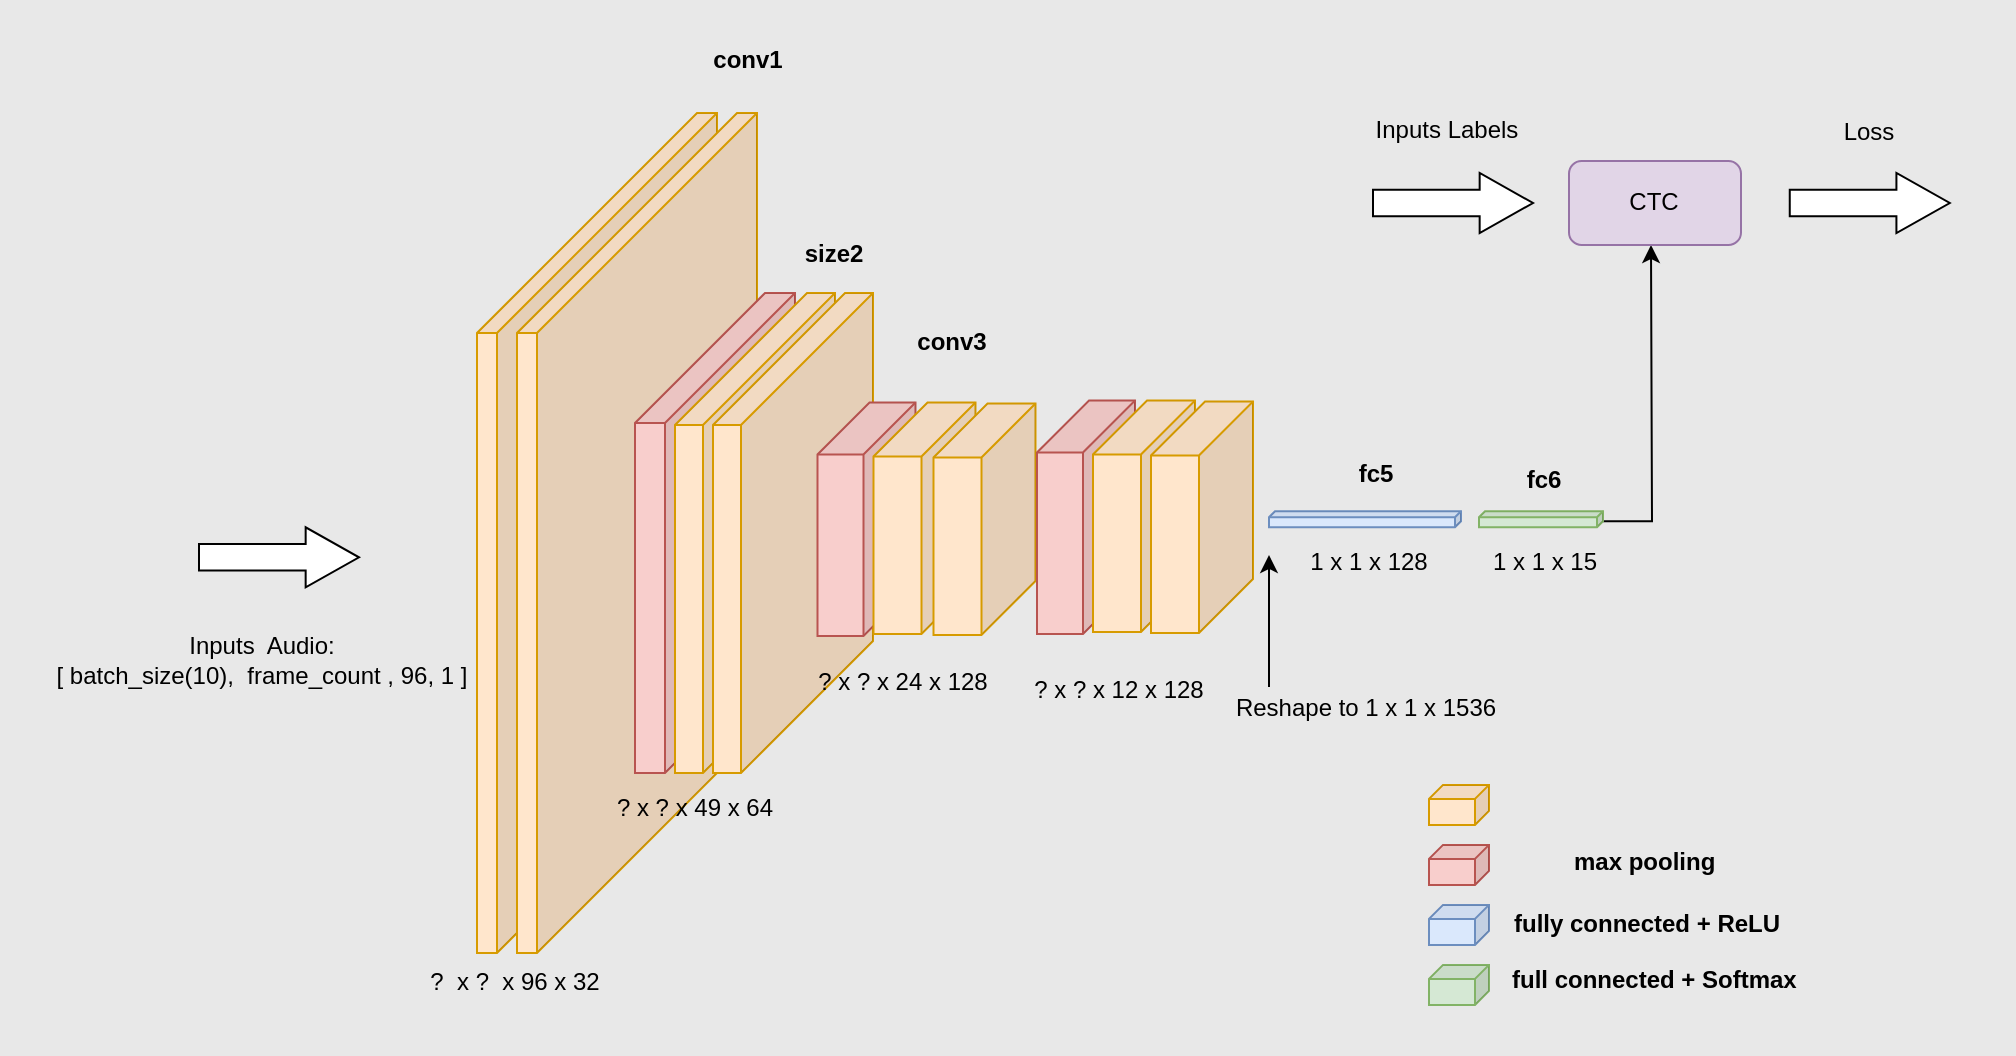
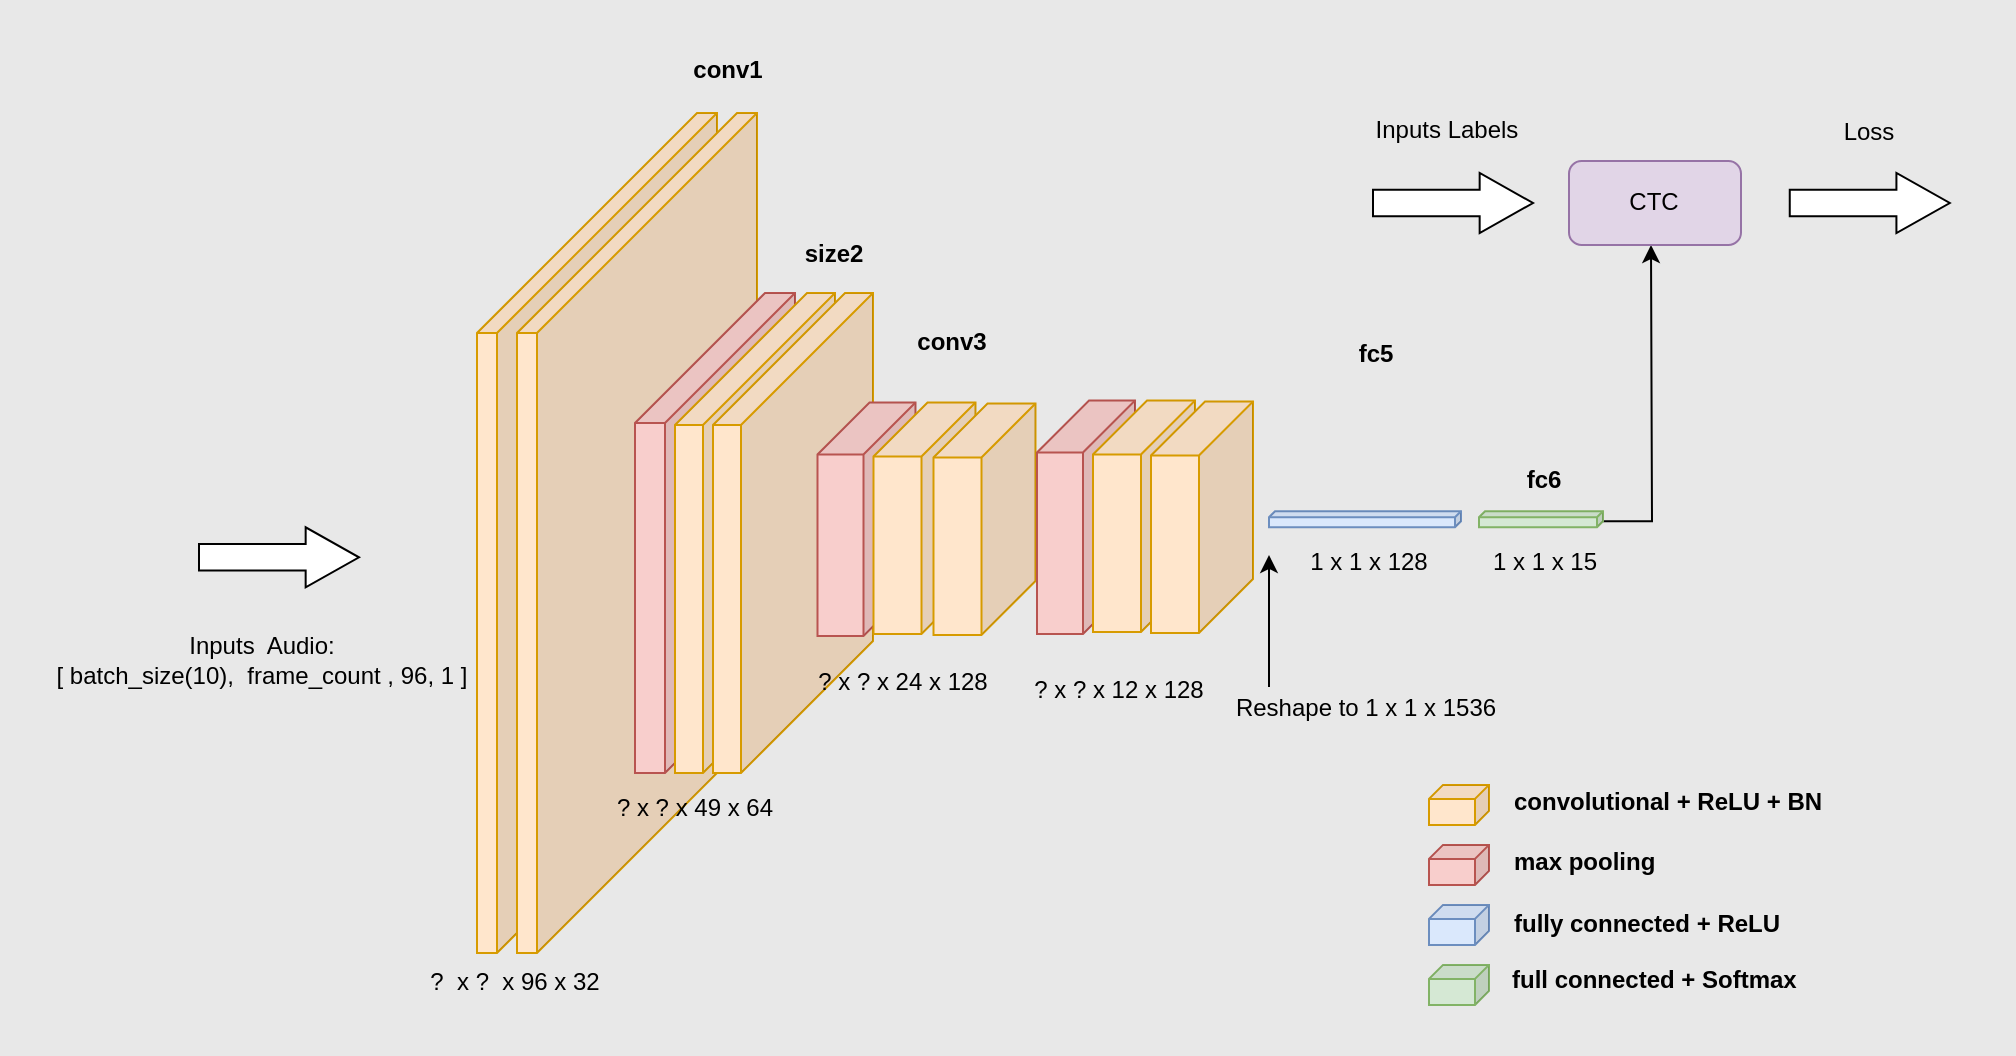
node "conv1": moved (749, 61) -> (729, 71)
node "fc5": moved (1377, 475) -> (1377, 355)
node "convolutional + ReLU + BN": added
node "max pooling": moved (1709, 863) -> (1649, 863)
